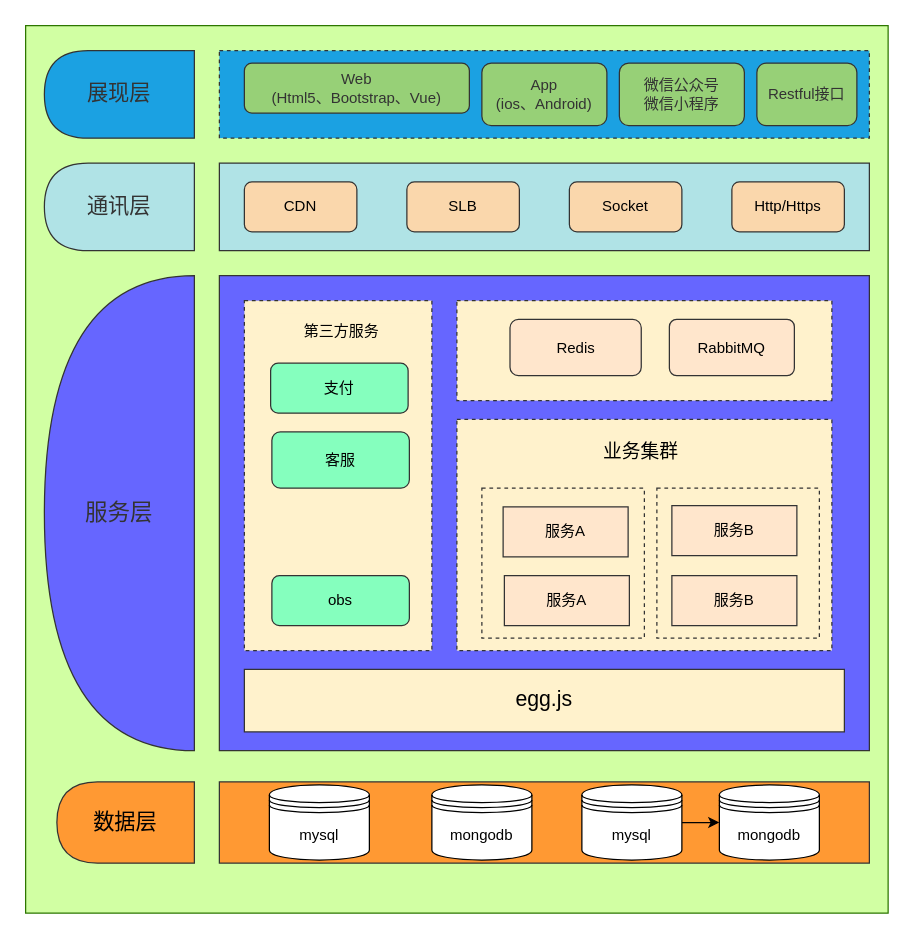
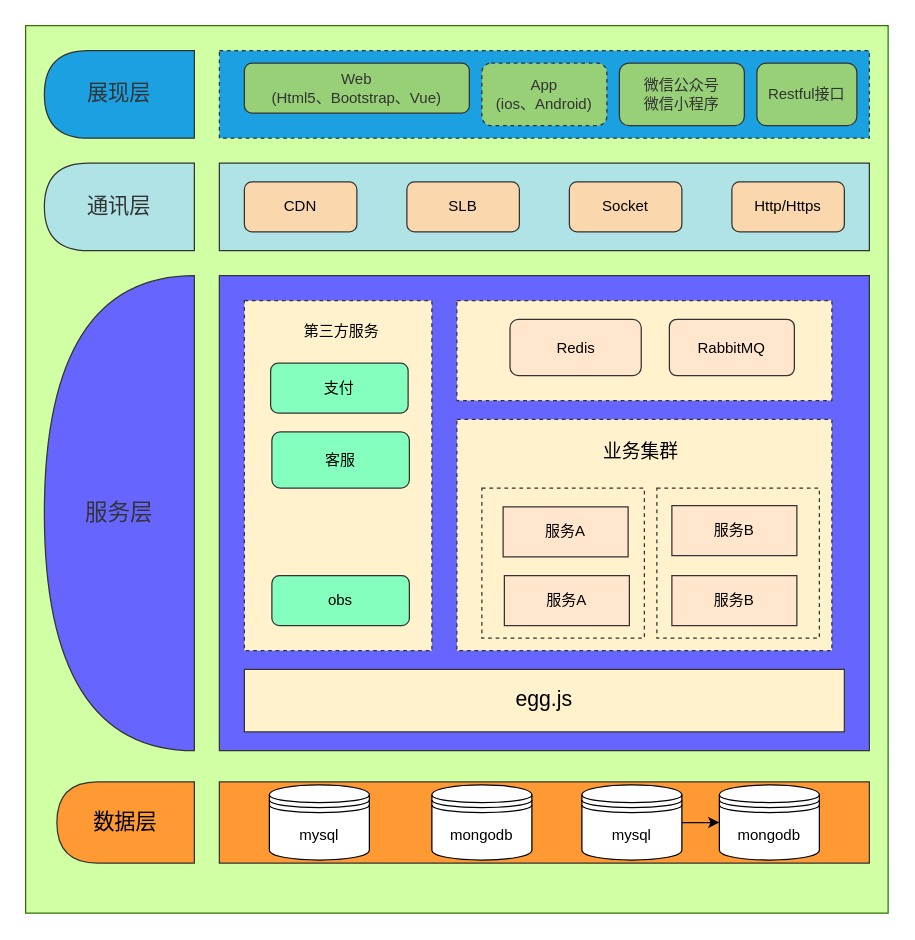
node "App (ios、Android)": style solid -> dashed
